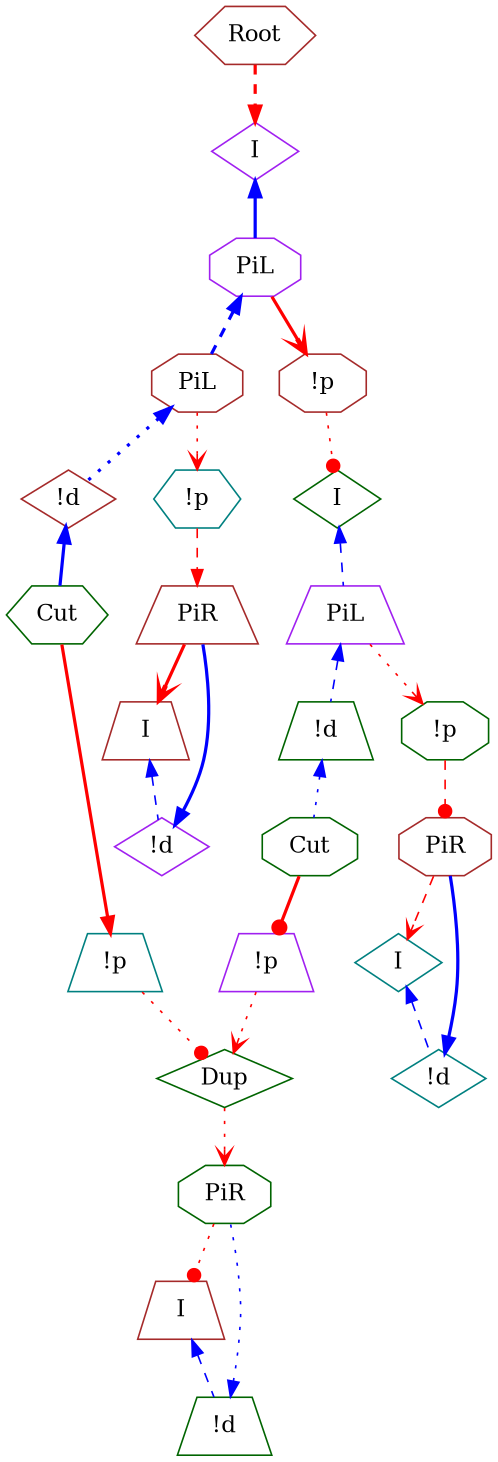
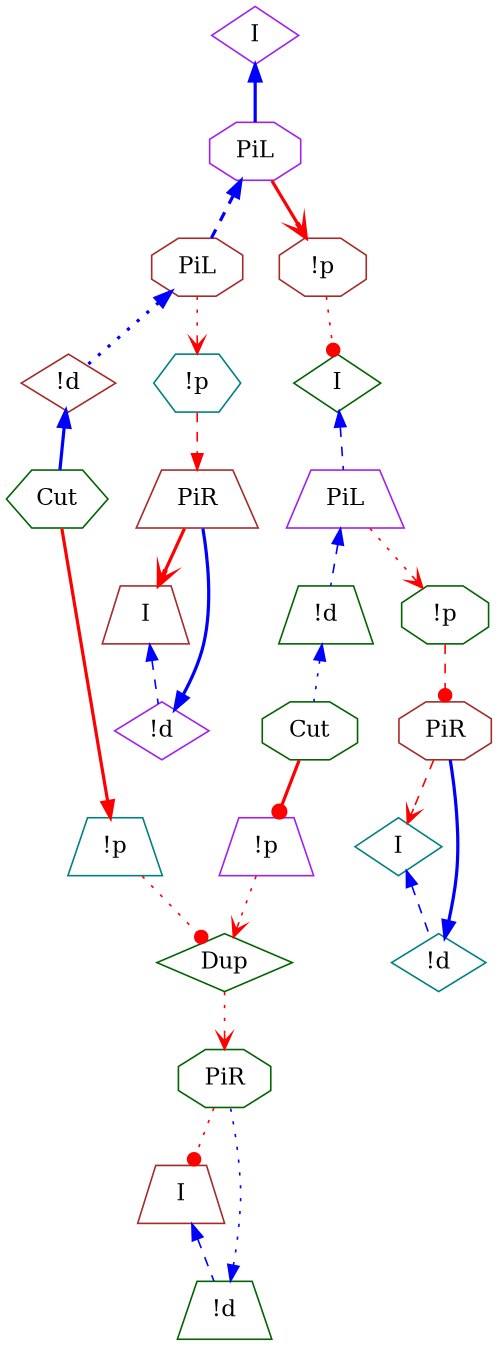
node "Root": removed
